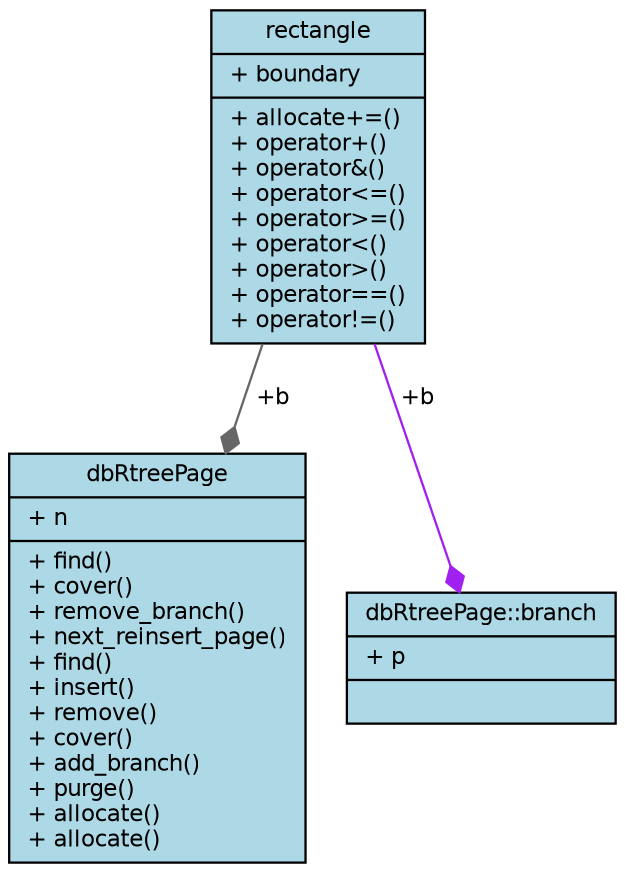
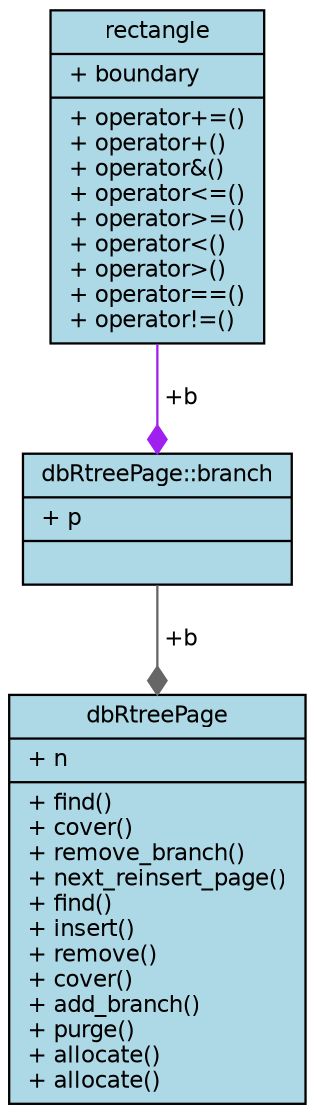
node "rectangle": text "+ allocate+=()" -> "+ operator+=()"
edge "rectangle" -> "dbRtreePage": now "dbRtreePage::branch" -> "dbRtreePage"
